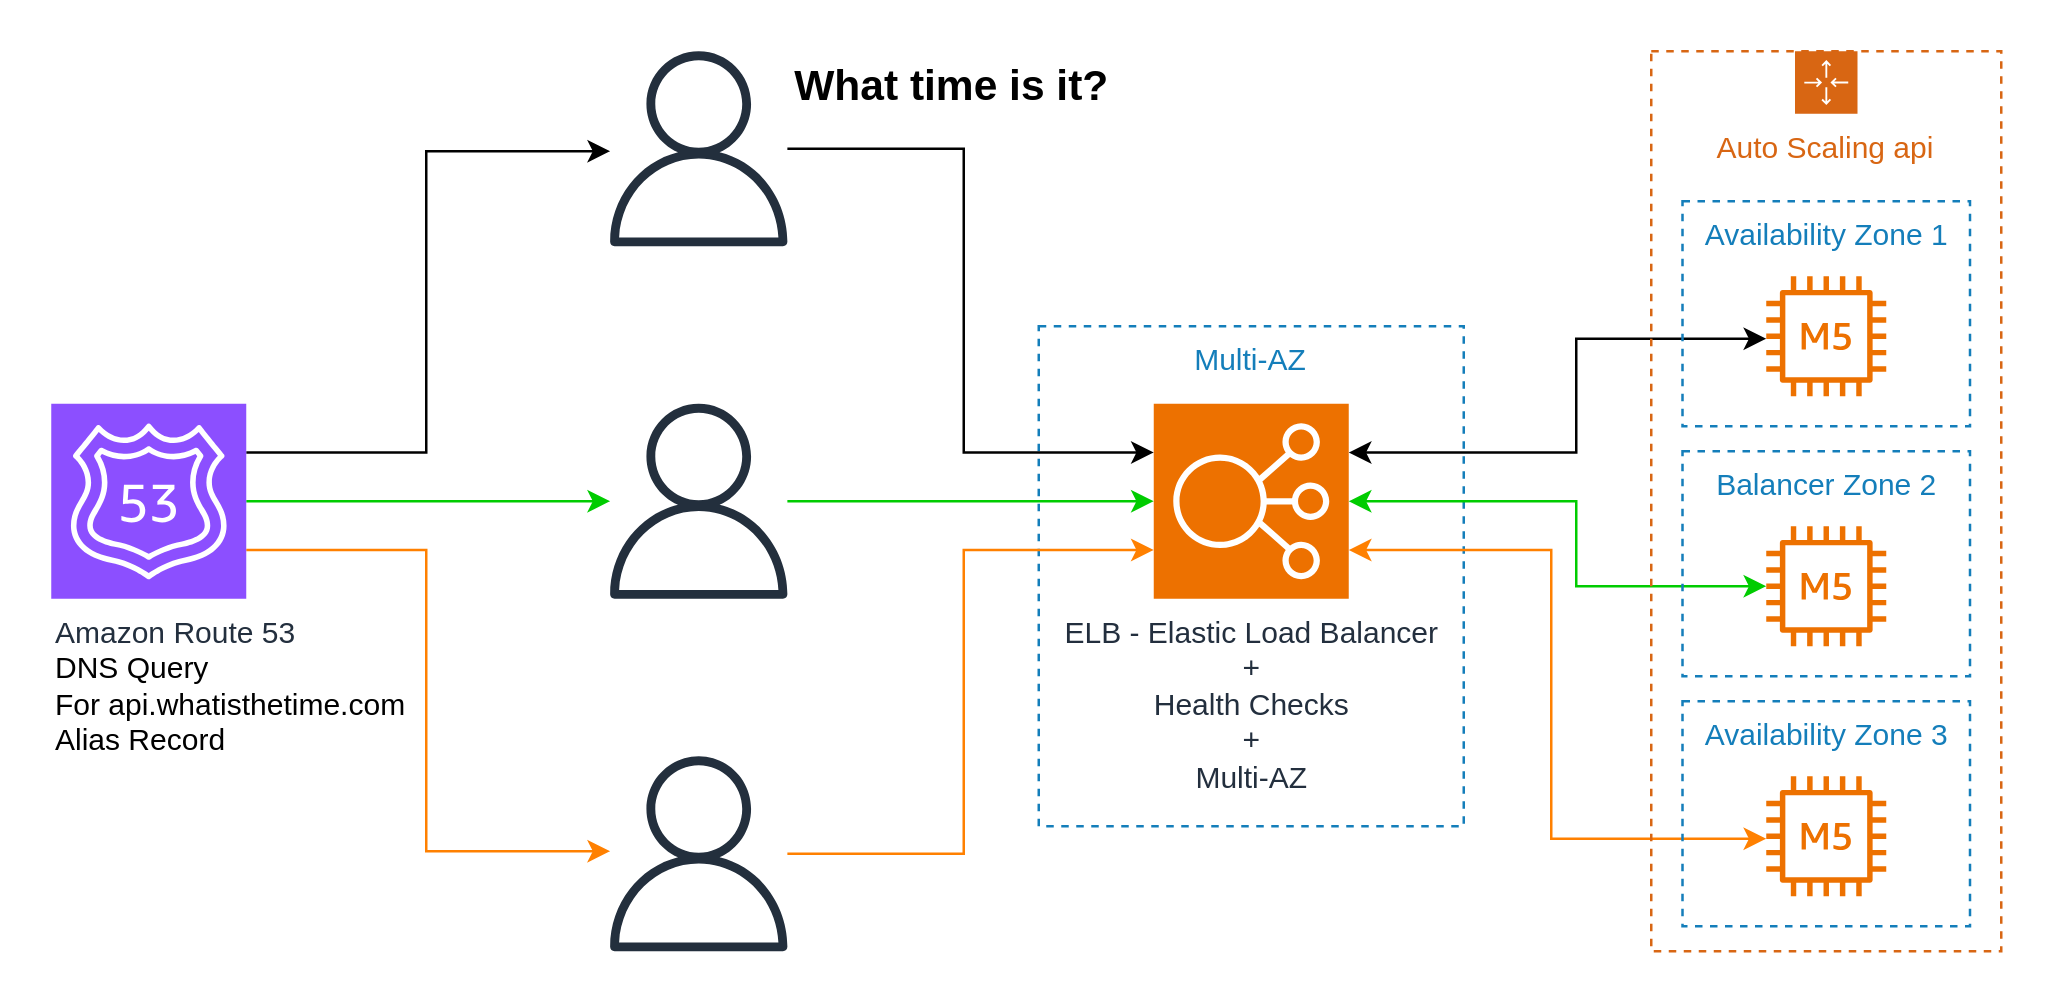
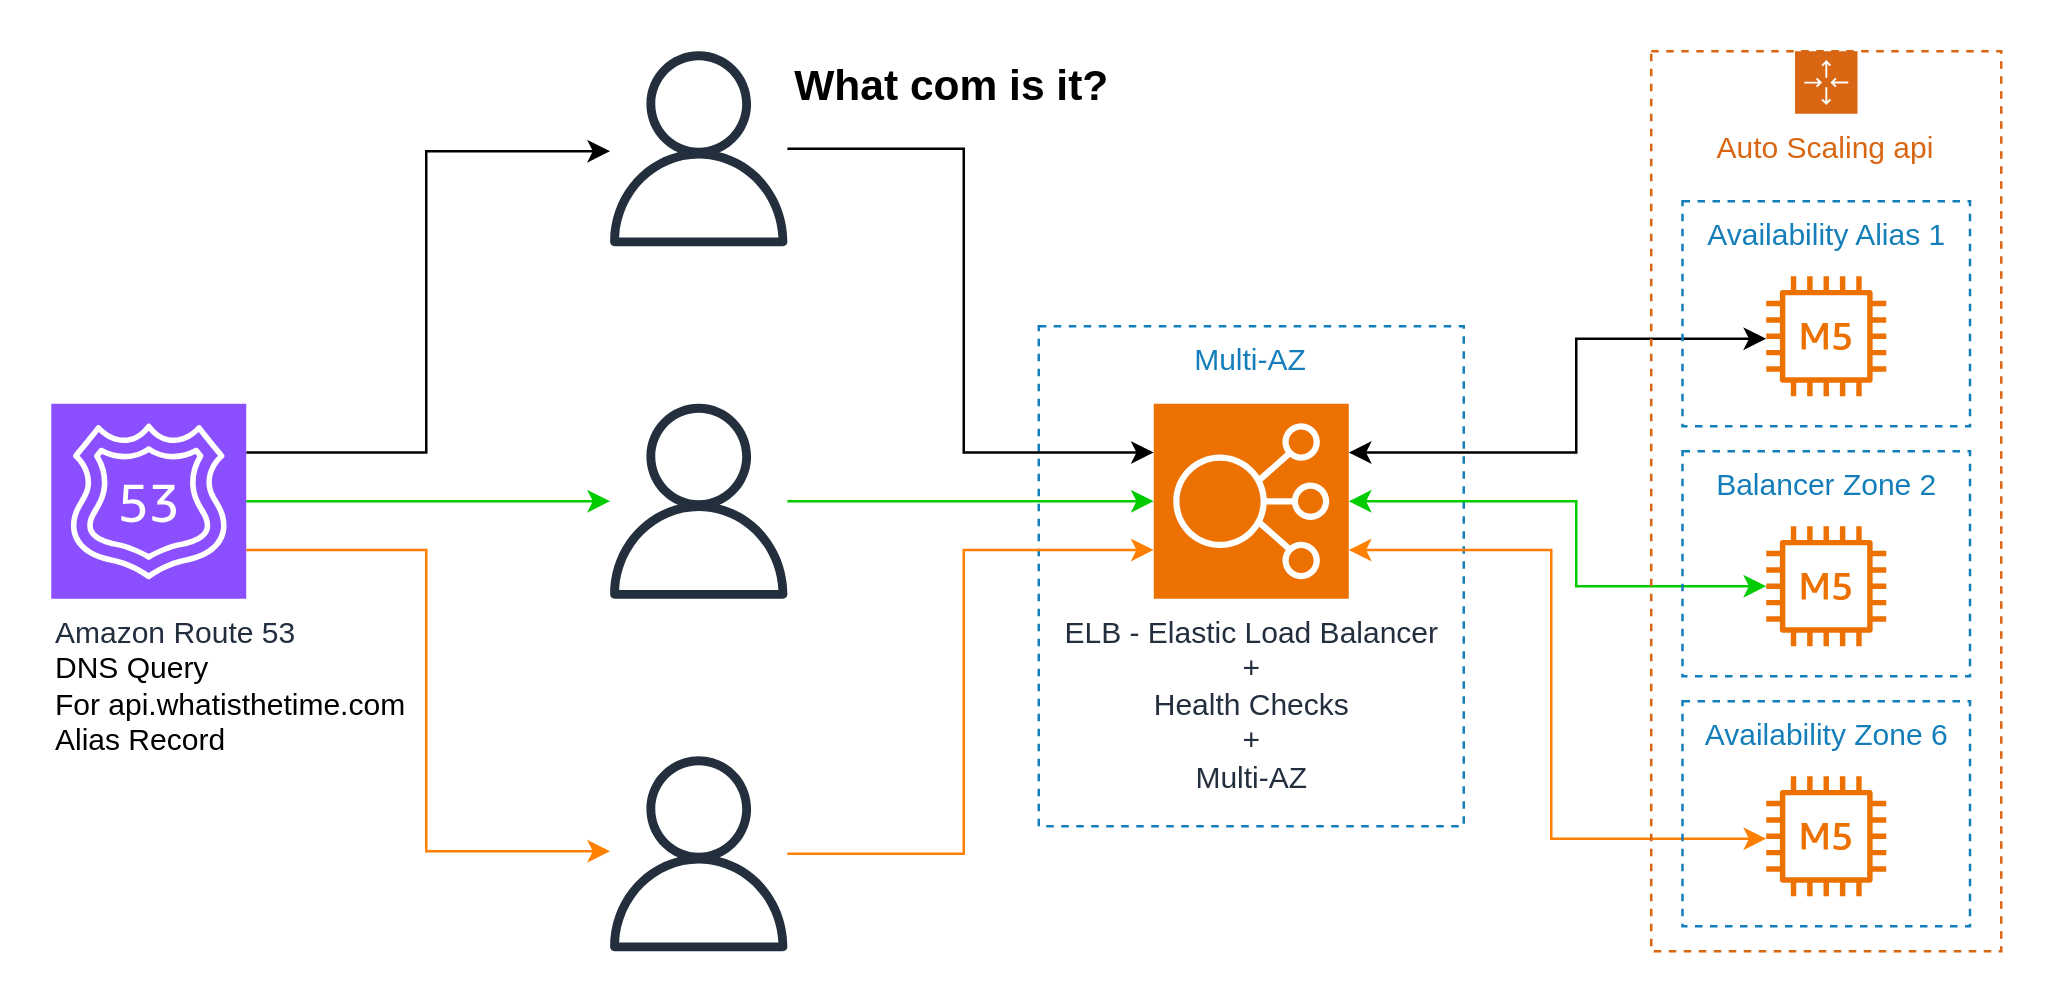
node "What time is it?": label "What time is it?" -> "What com is it?"
node "Availability Zone 1": label "Availability Zone 1" -> "Availability Alias 1"
node "Availability Zone 3": label "Availability Zone 3" -> "Availability Zone 6"
